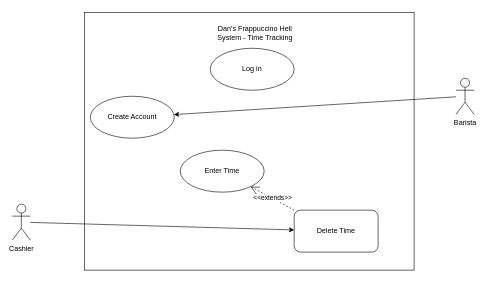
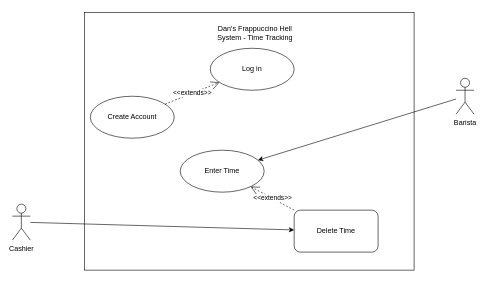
edge "Create Account" -> "Log in": added, label "<<extends>>"
edge "Barista" -> "Create Account": now "Barista" -> "Enter Time"
